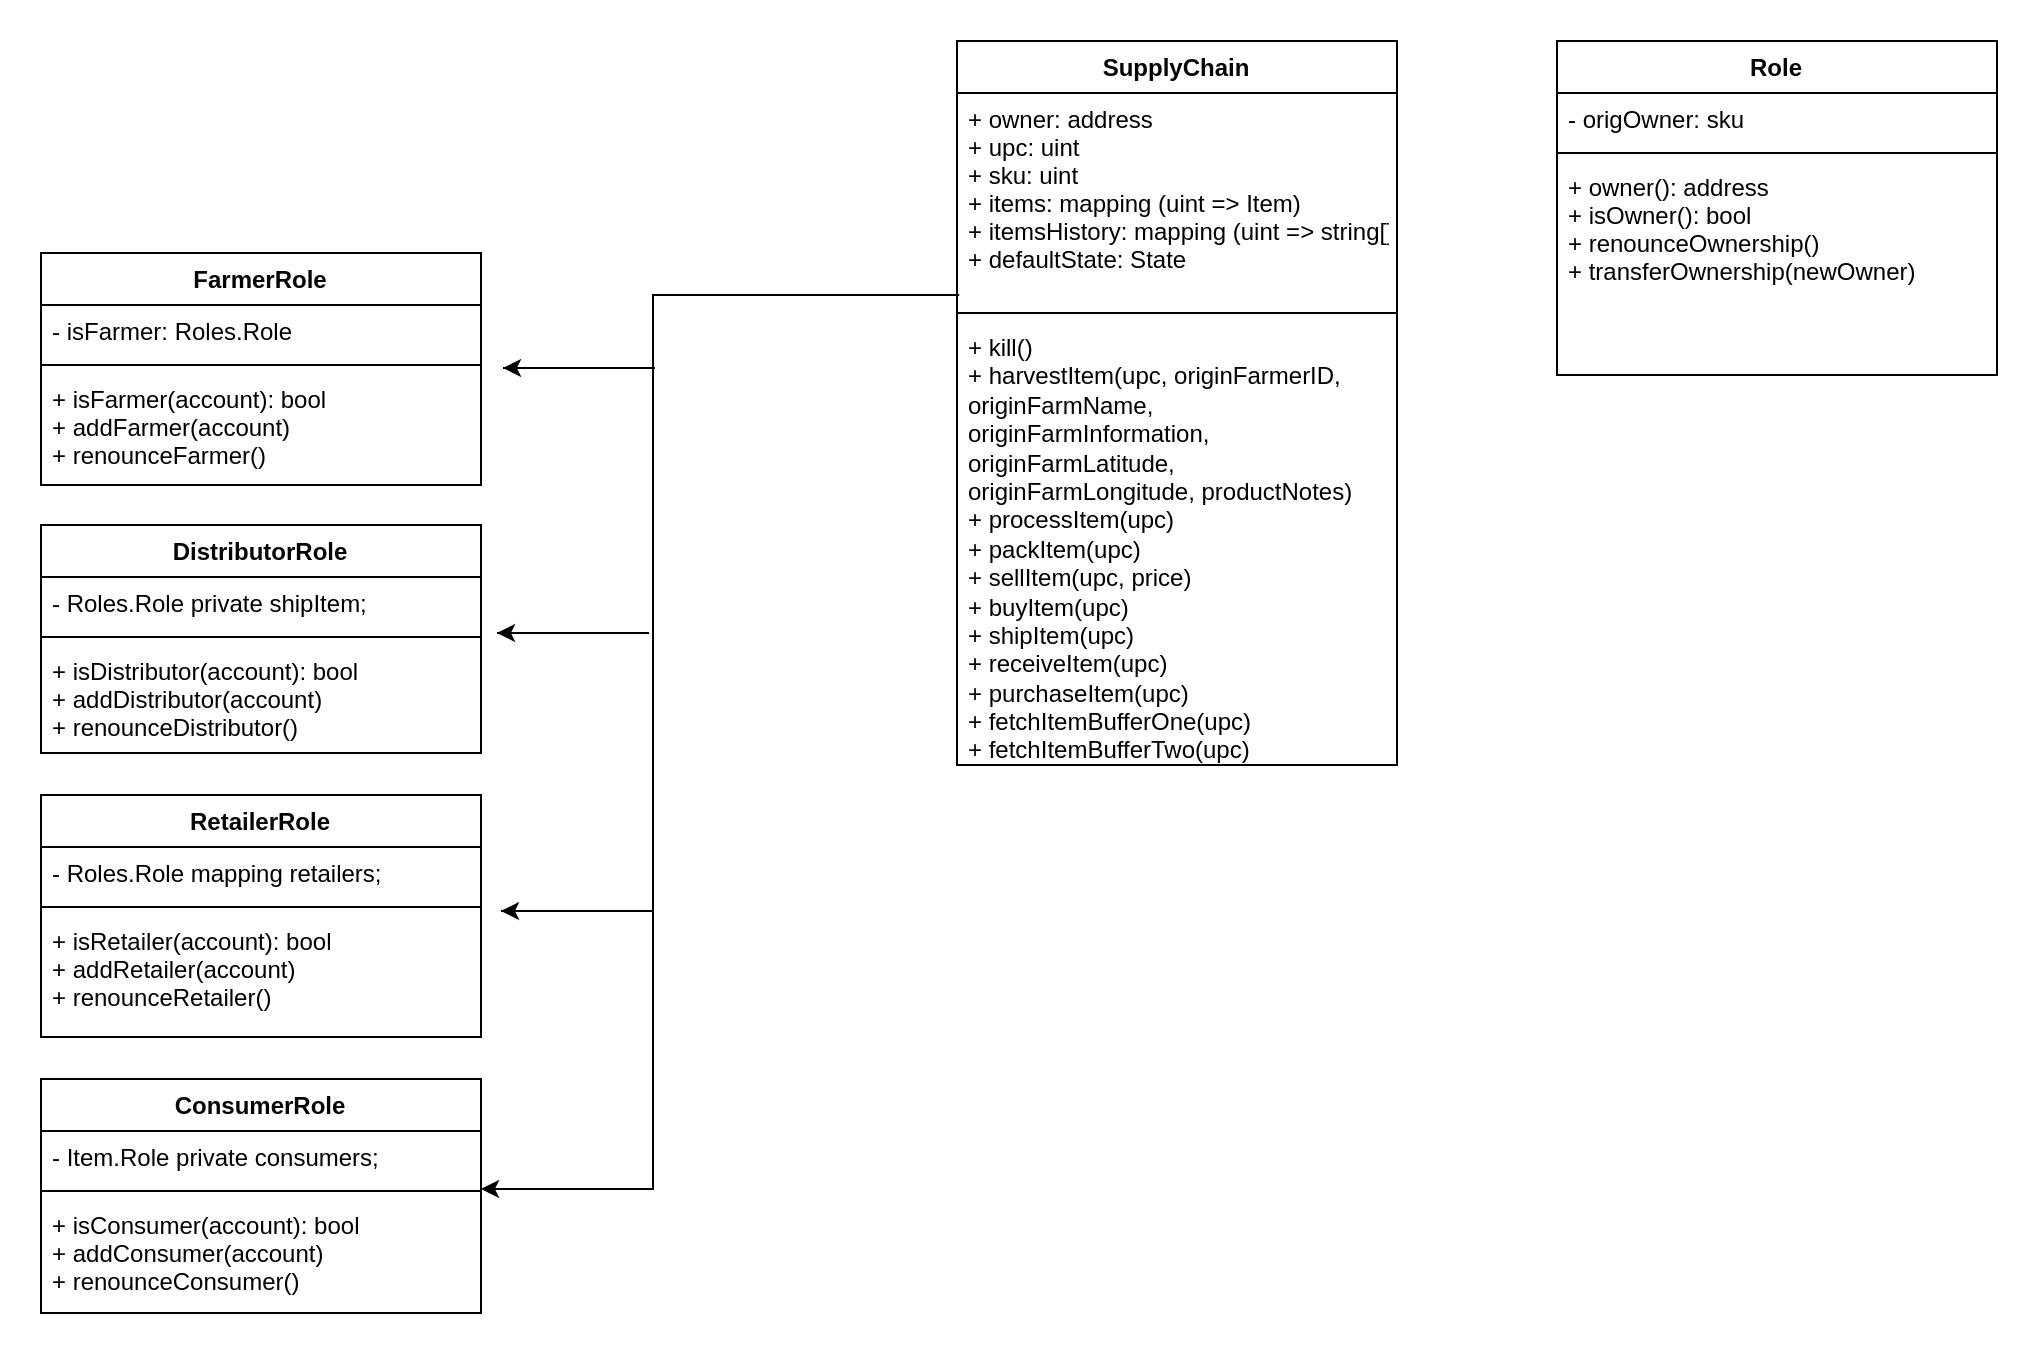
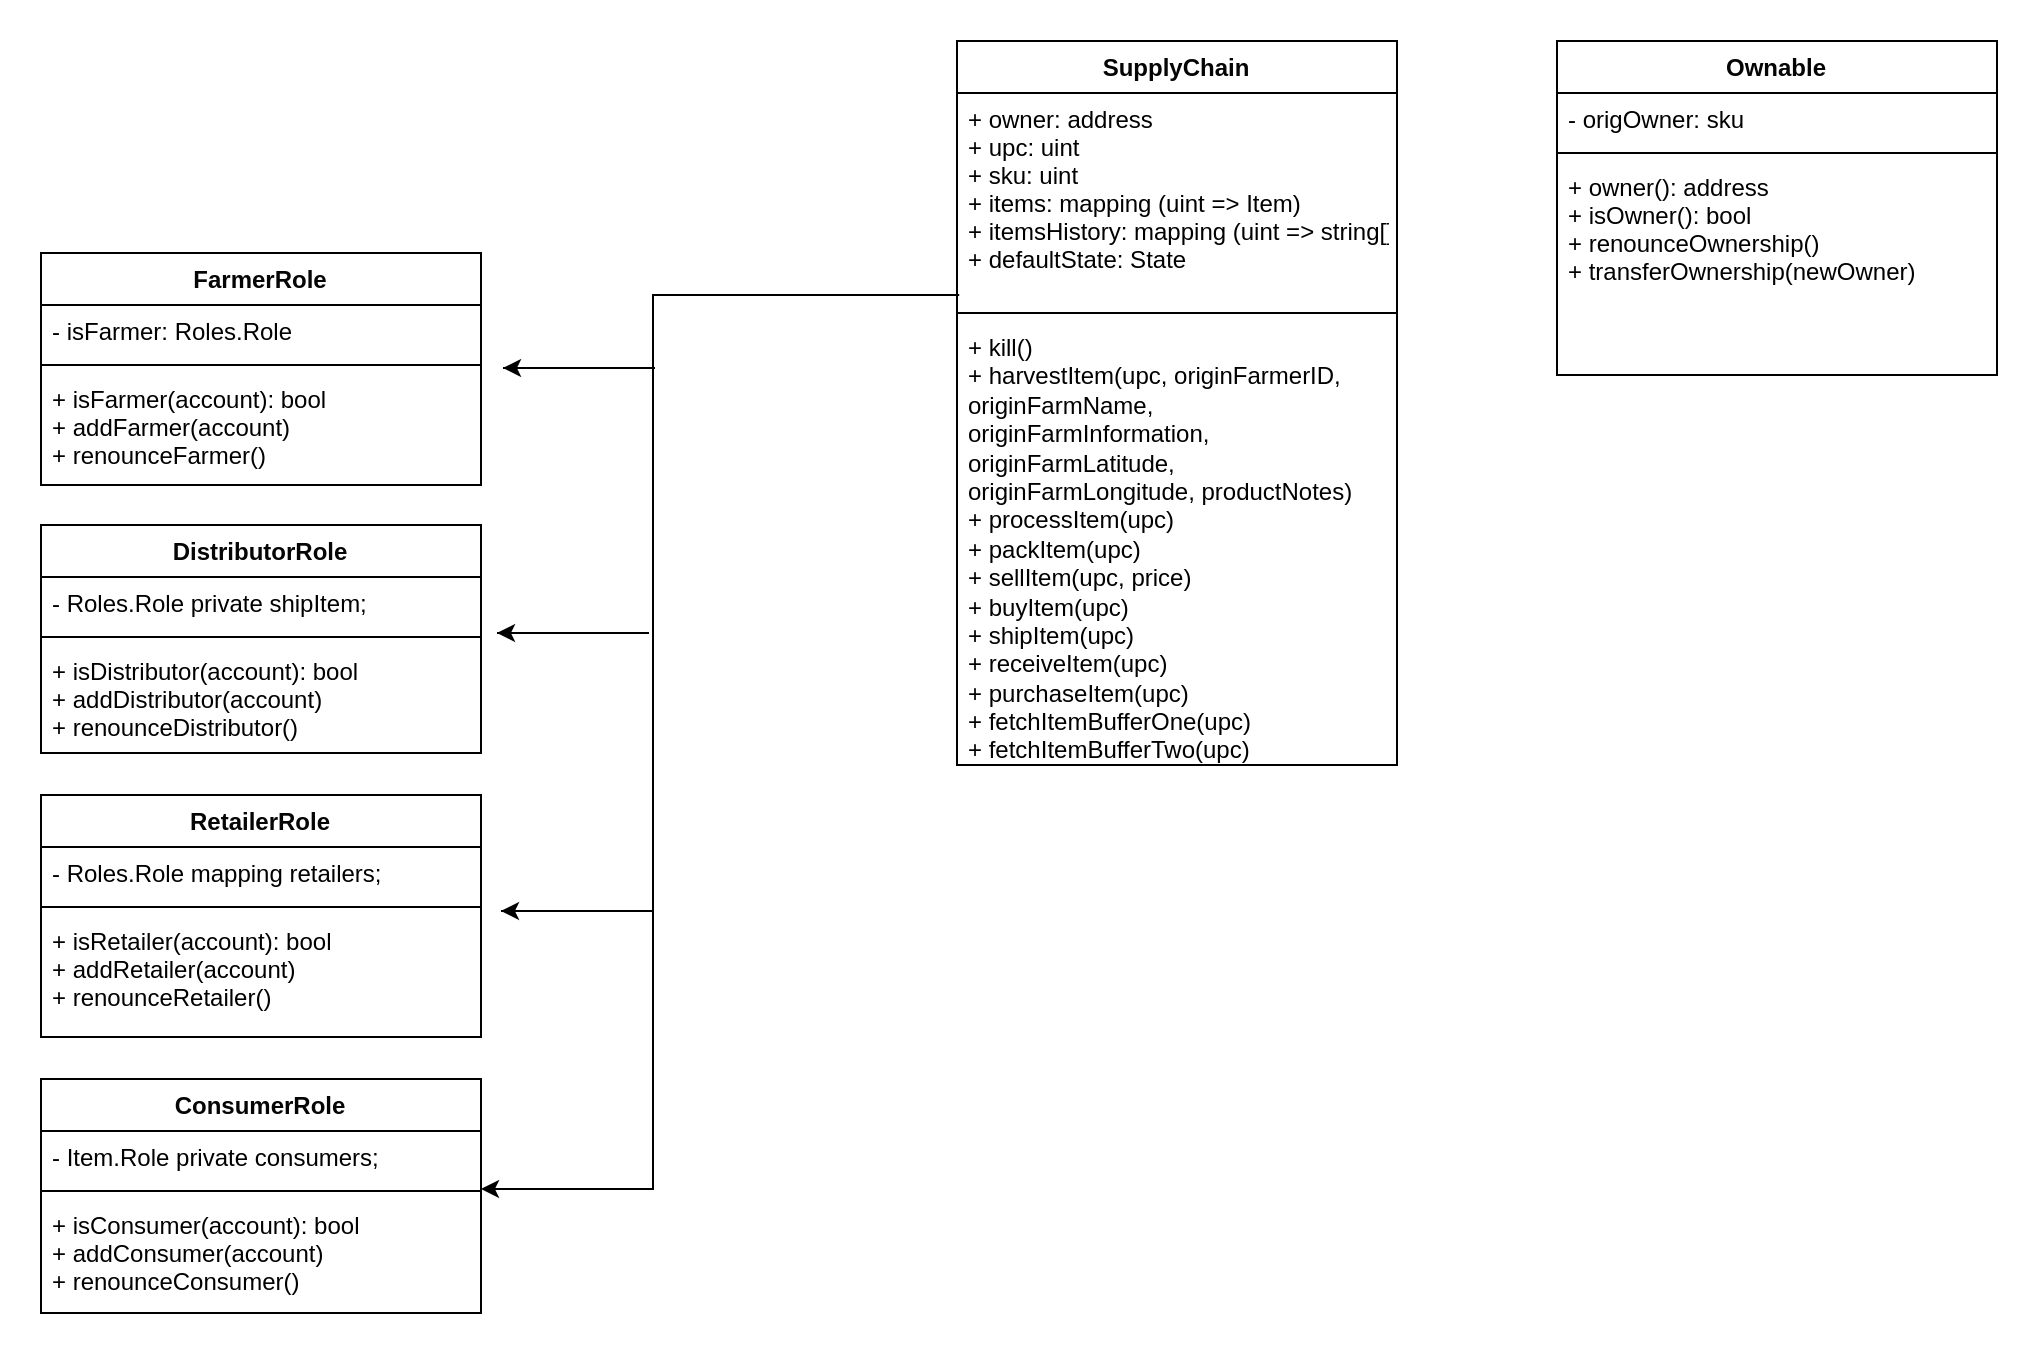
node "Role": label "Role" -> "Ownable"
